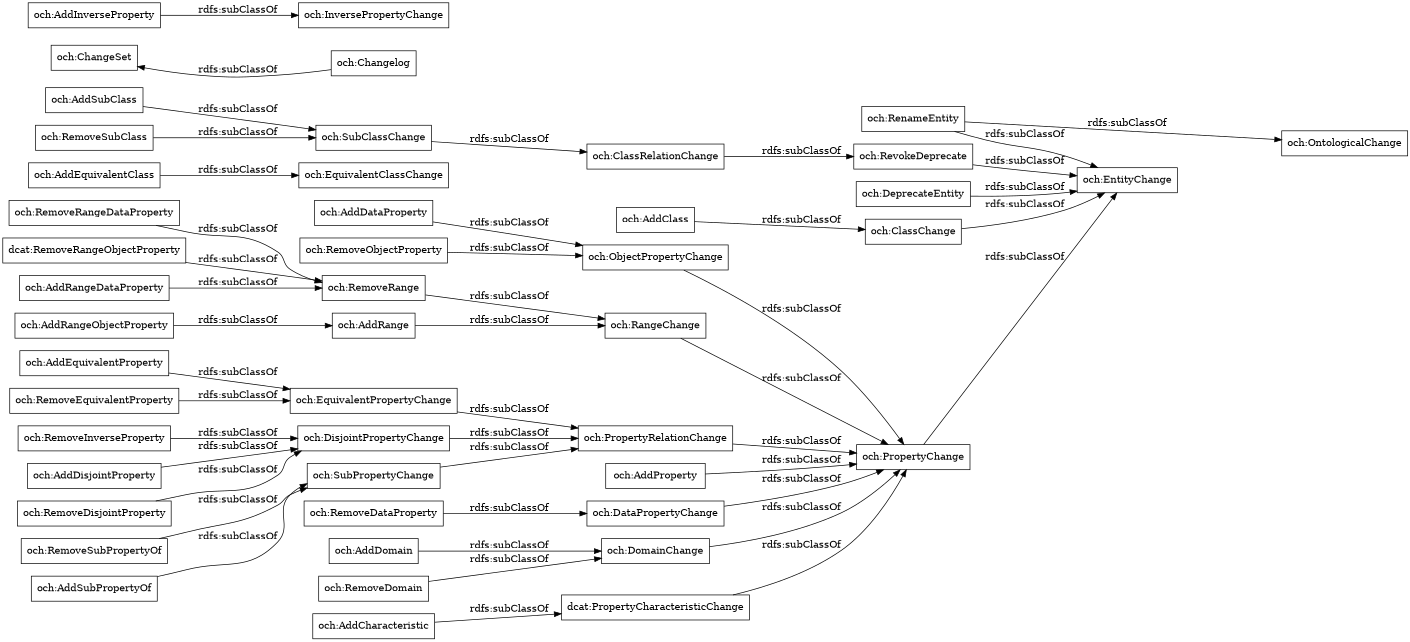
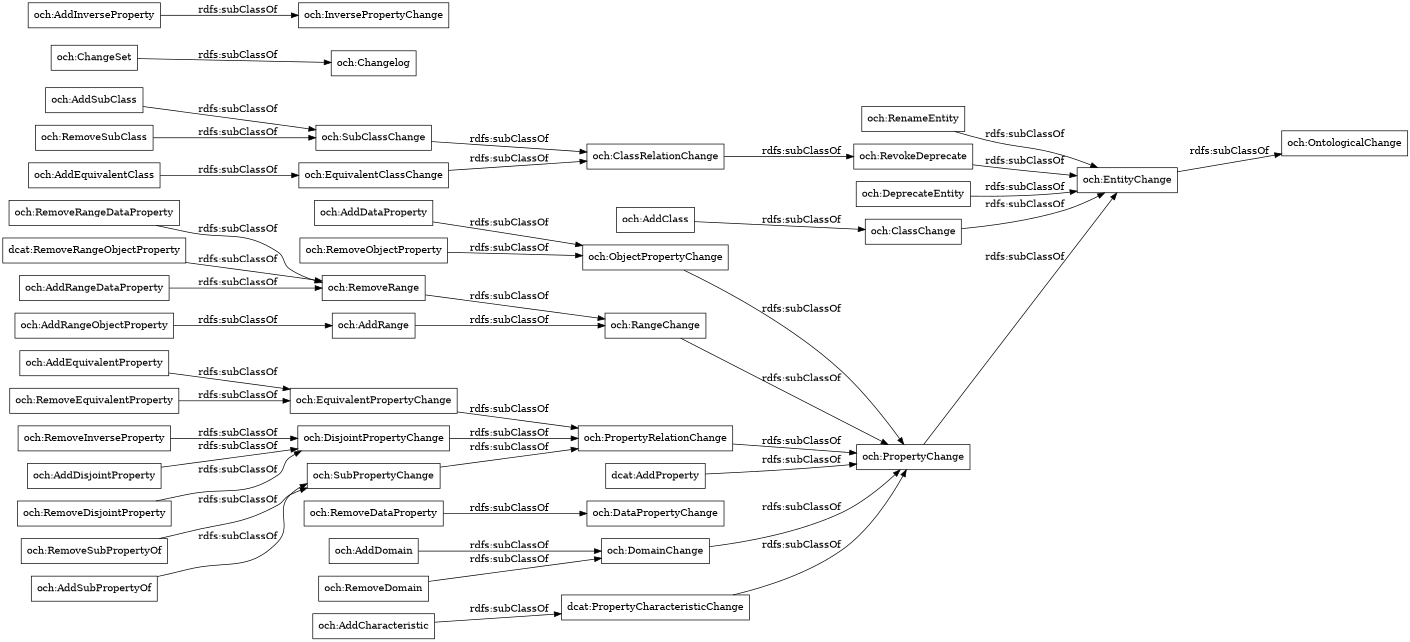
edge "och:Changelog" -> "och:ChangeSet": reversed
edge "och:RenameEntity" -> "och:OntologicalChange": now "och:EntityChange" -> "och:OntologicalChange"
edge "och:EquivalentClassChange" -> "och:ClassRelationChange": added, label "rdfs:subClassOf"
node "och:AddProperty": label "och:AddProperty" -> "dcat:AddProperty"
edge "och:DataPropertyChange" -> "och:PropertyChange": removed, label "rdfs:subClassOf"
